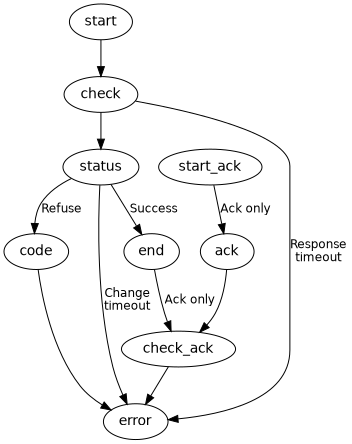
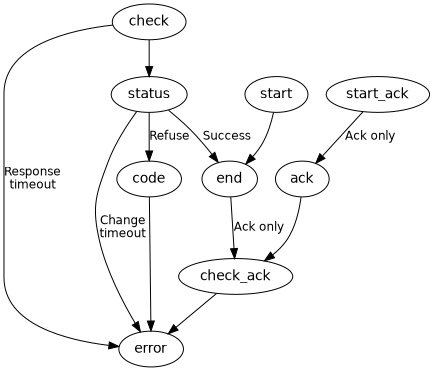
edge "start" -> "check": now "start" -> "end"
